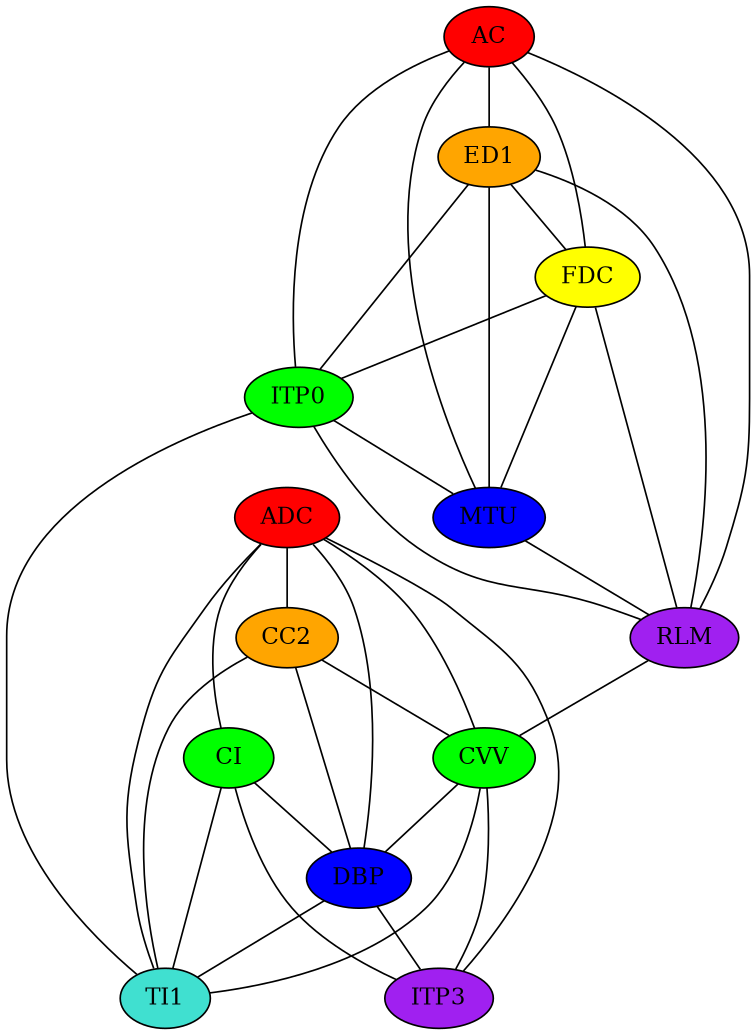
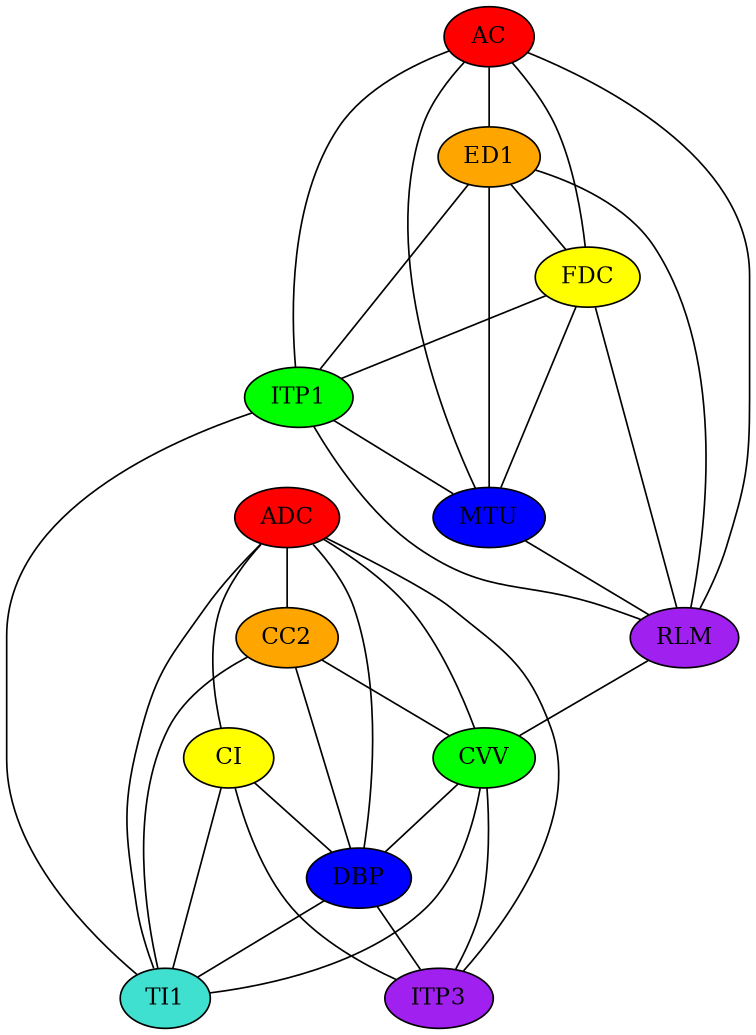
node "ITP0": label "ITP0" -> "ITP1"
node "CI": fillcolor green -> yellow
